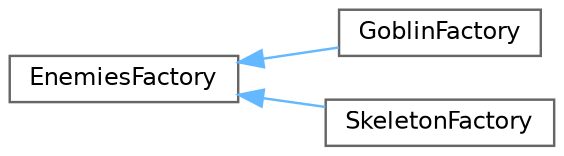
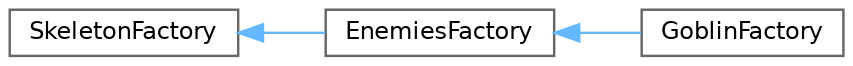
edge "SkeletonFactory" -> "EnemiesFactory": reversed
